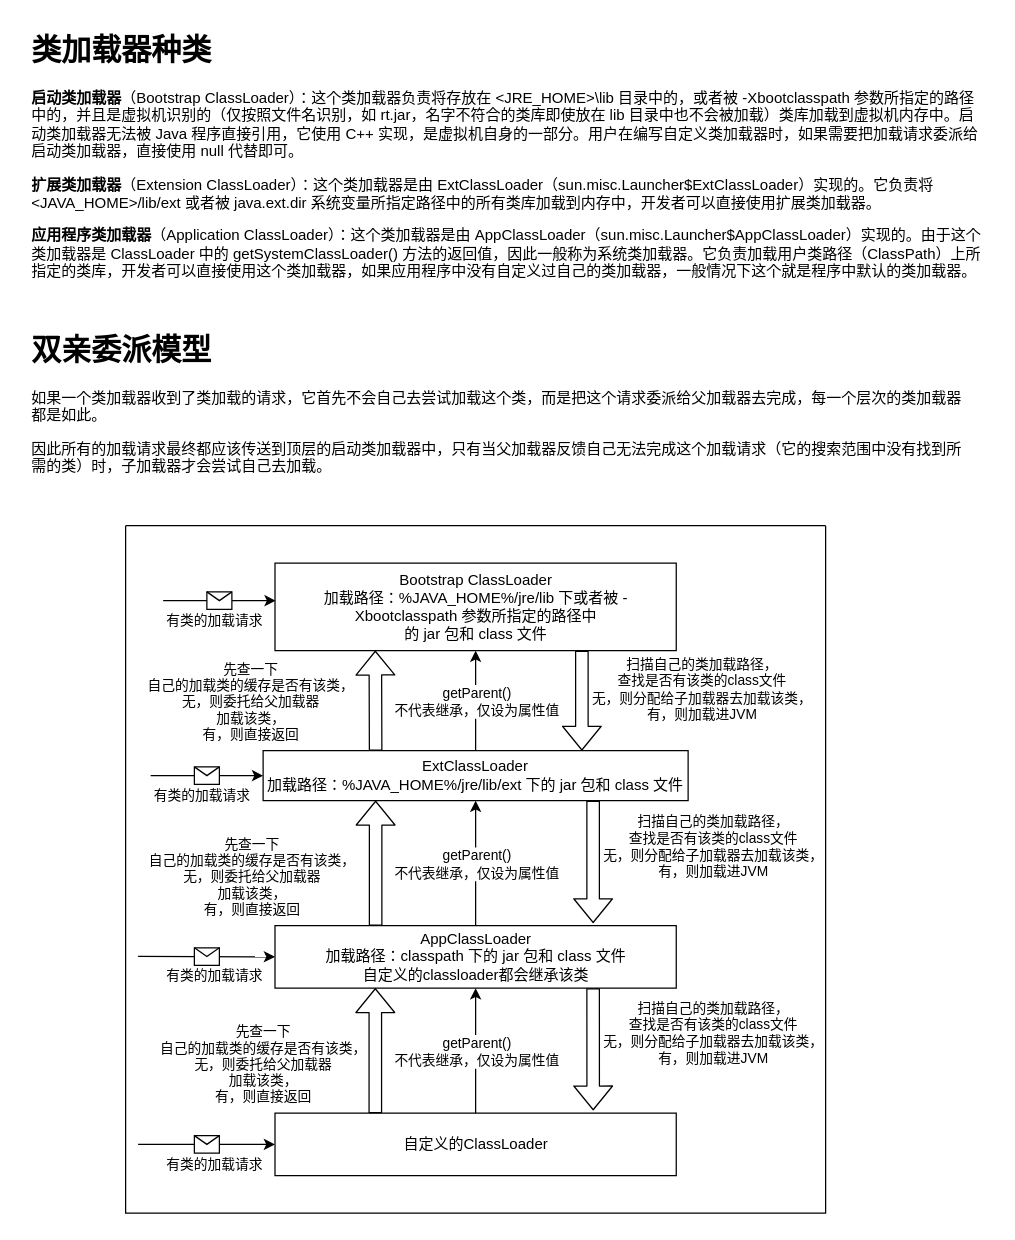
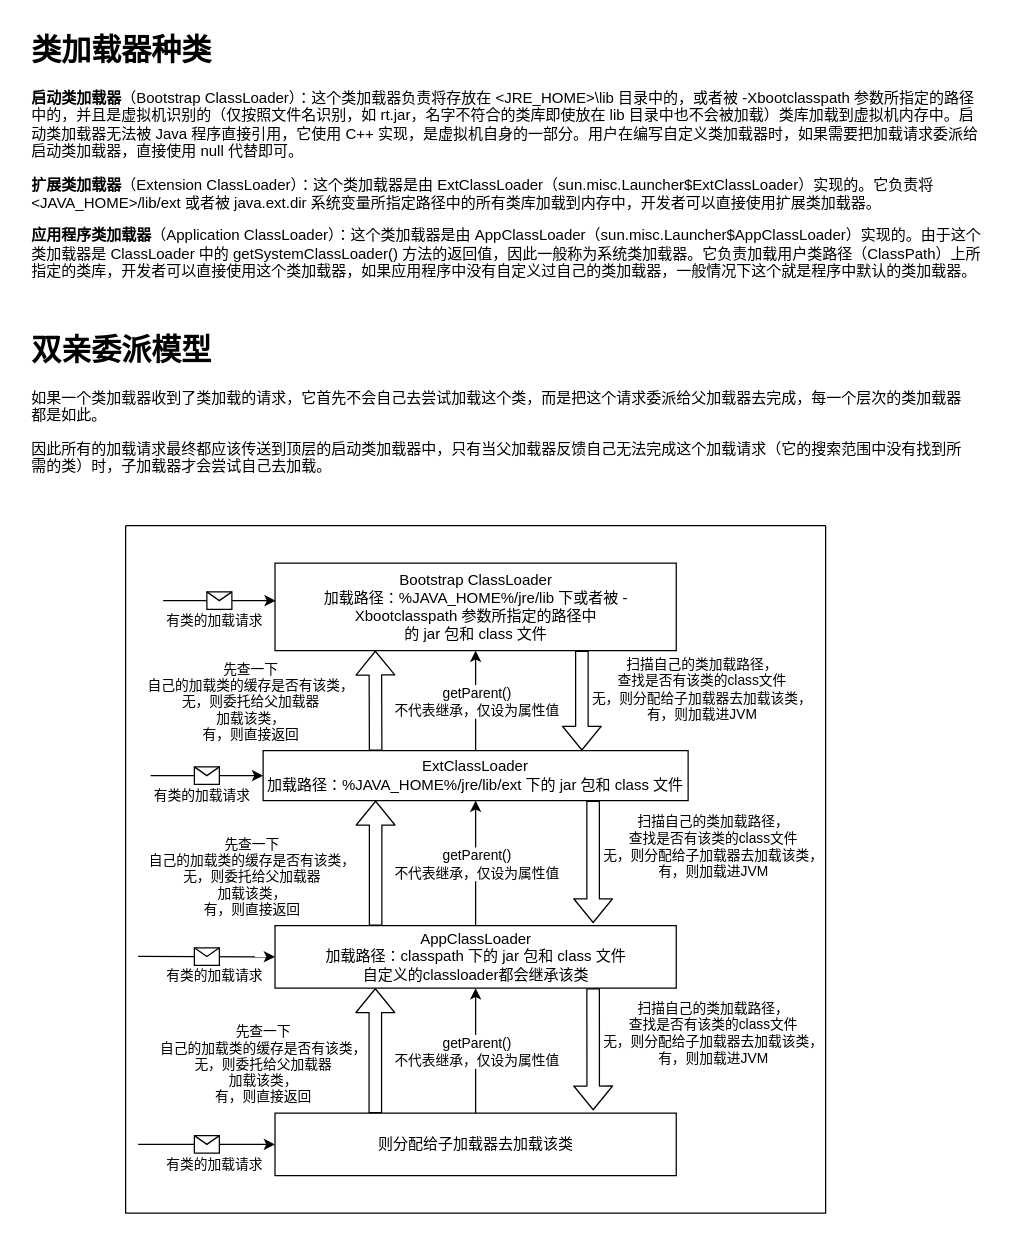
node "自定义的ClassLoader": label "自定义的ClassLoader" -> "则分配给子加载器去加载该类"
